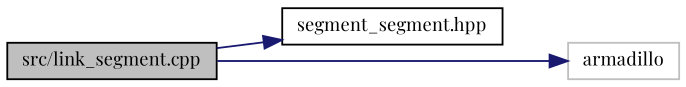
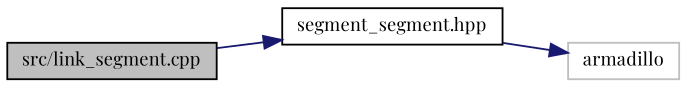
edge "src/link_segment.cpp" -> "armadillo": now "segment_segment.hpp" -> "armadillo"
